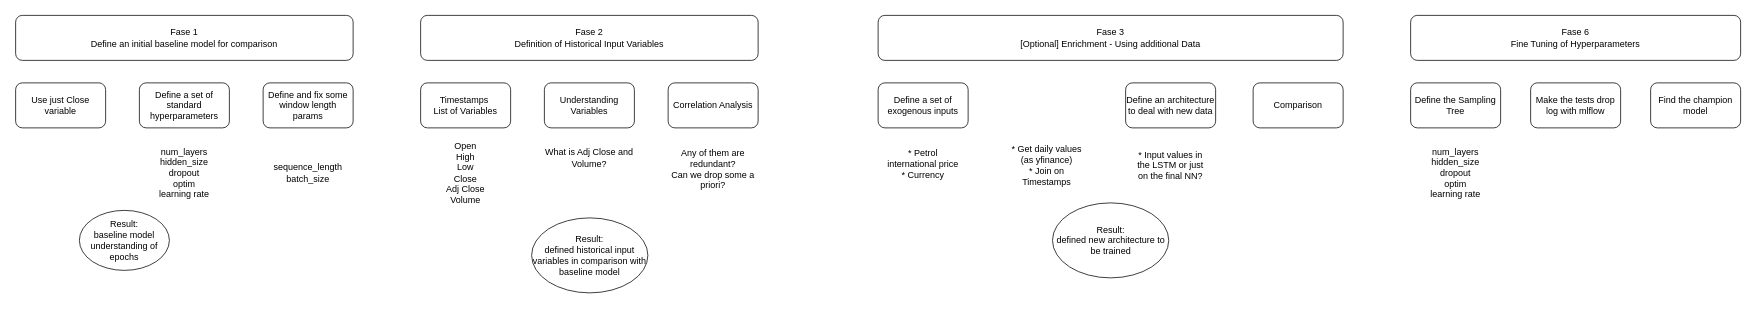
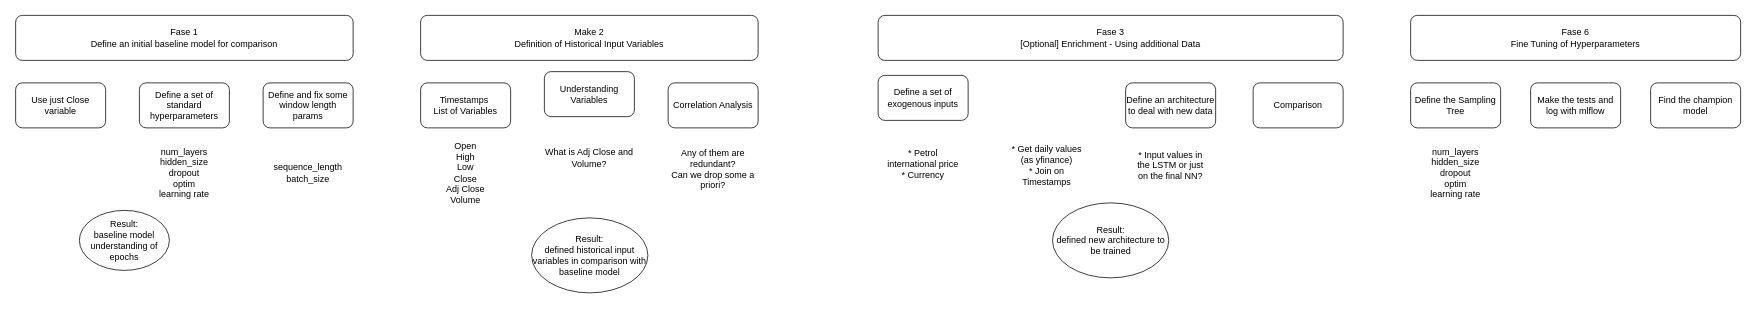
node "Fase 2 Definition of Historical Input Variables": label "Fase 2 Definition of Historical Input Variables" -> "Make 2 Definition of Historical Input Variables"
node "Understanding Variables": moved (589, 105) -> (589, 94)
node "Define a set of exogenous inputs": moved (923, 105) -> (923, 98)
node "Make the tests drop log with mlflow": label "Make the tests drop log with mlflow" -> "Make the tests and log with mlflow"
